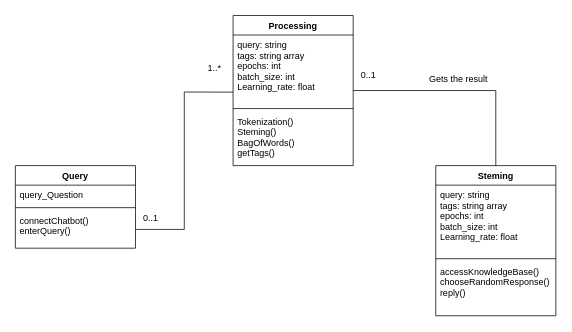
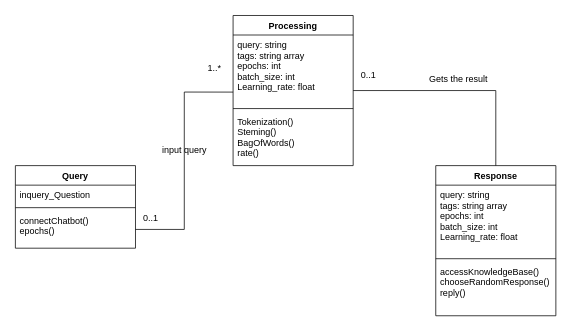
node "Tokenization() Steming() BagOfWords() getTags()": label "Tokenization() Steming() BagOfWords() getTags()" -> "Tokenization() Steming() BagOfWords() rate()"
node "input query": added
node "Steming": label "Steming" -> "Response"
node "query_Question": label "query_Question" -> "inquery_Question"
node "connectChatbot() enterQuery()": label "connectChatbot() enterQuery()" -> "connectChatbot() epochs()"
